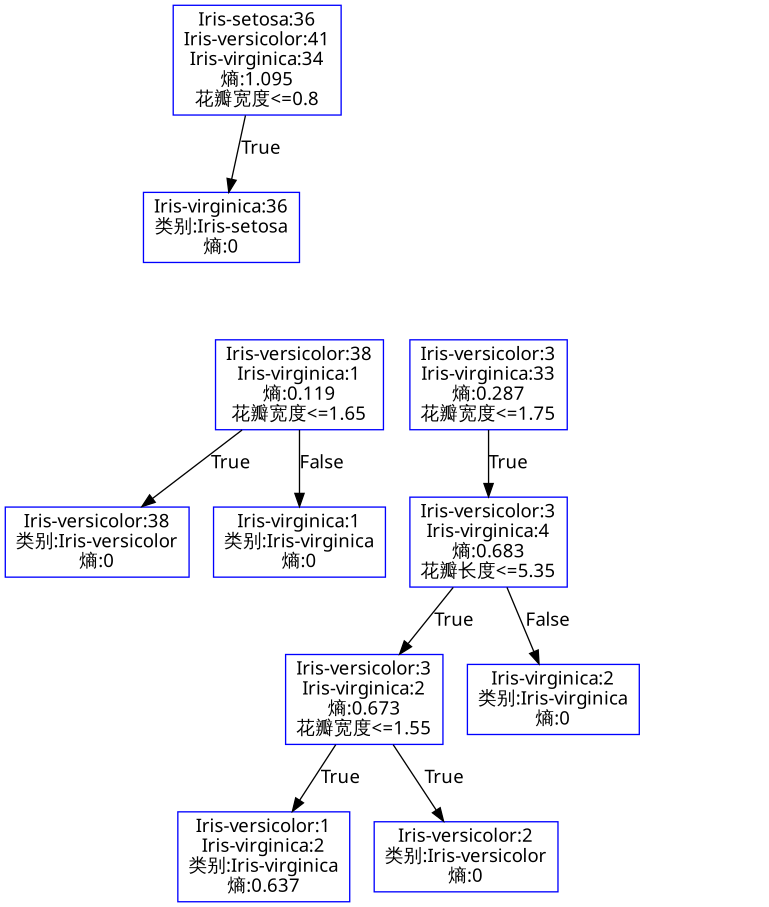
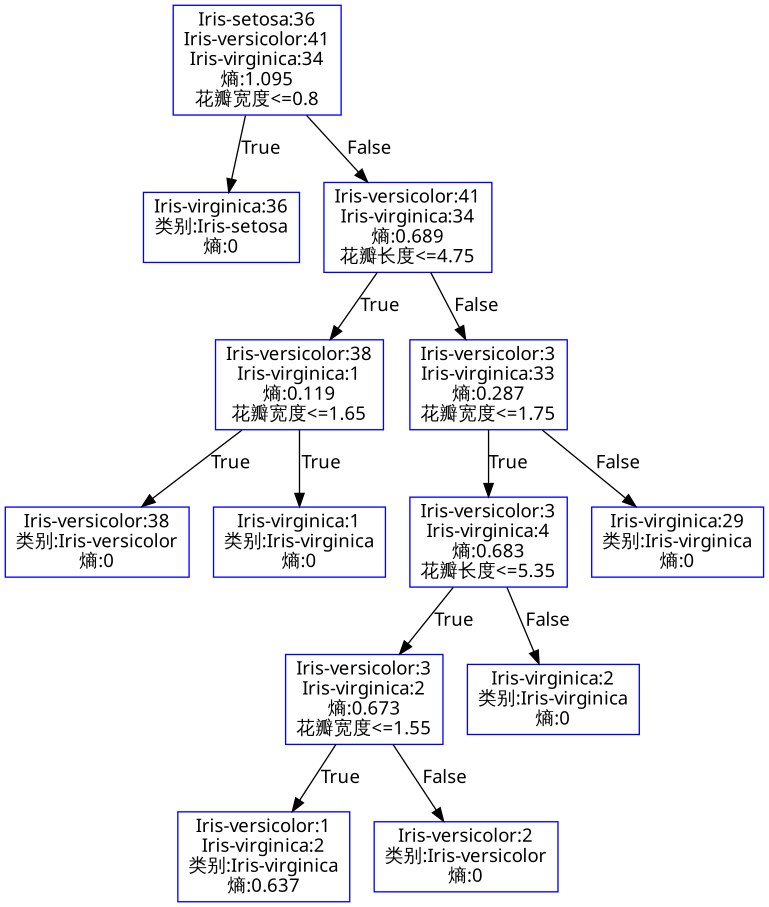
node "Iris-versicolor:41 Iris-virginica:34 熵:0.689 花瓣长度<=4.75": added
edge "Iris-versicolor:38 Iris-virginica:1 熵:0.119 花瓣宽度<=1.65" -> "Iris-virginica:1 类别:Iris-virginica 熵:0": label "False" -> "True"
node "Iris-virginica:29 类别:Iris-virginica 熵:0": added
edge "Iris-versicolor:3 Iris-virginica:2 熵:0.673 花瓣宽度<=1.55" -> "Iris-versicolor:2 类别:Iris-versicolor 熵:0": label "True" -> "False"
